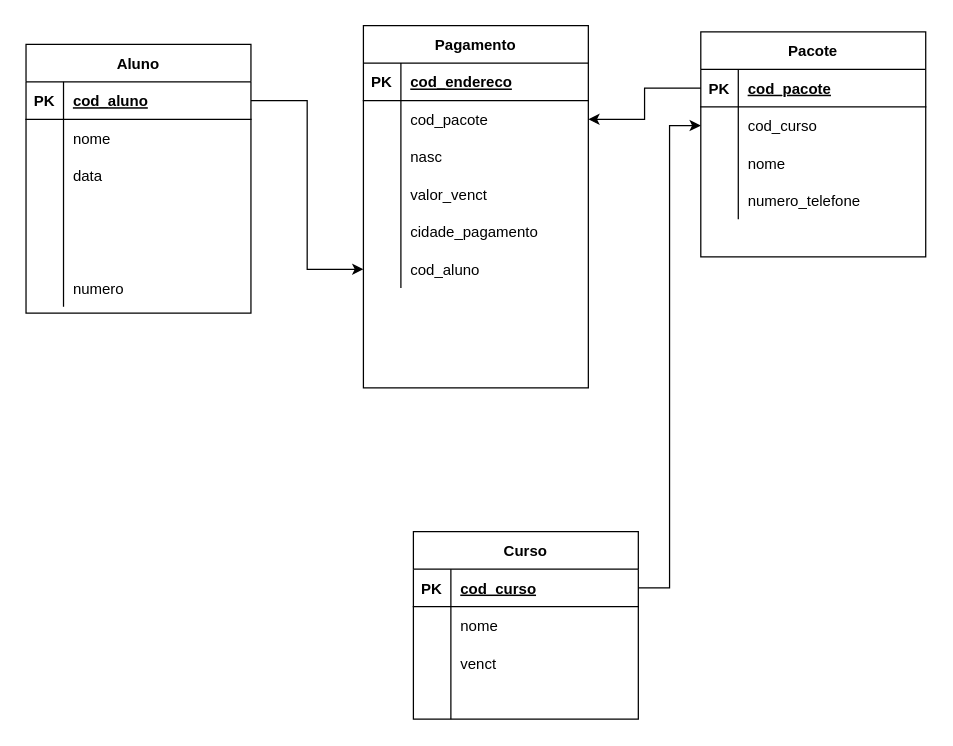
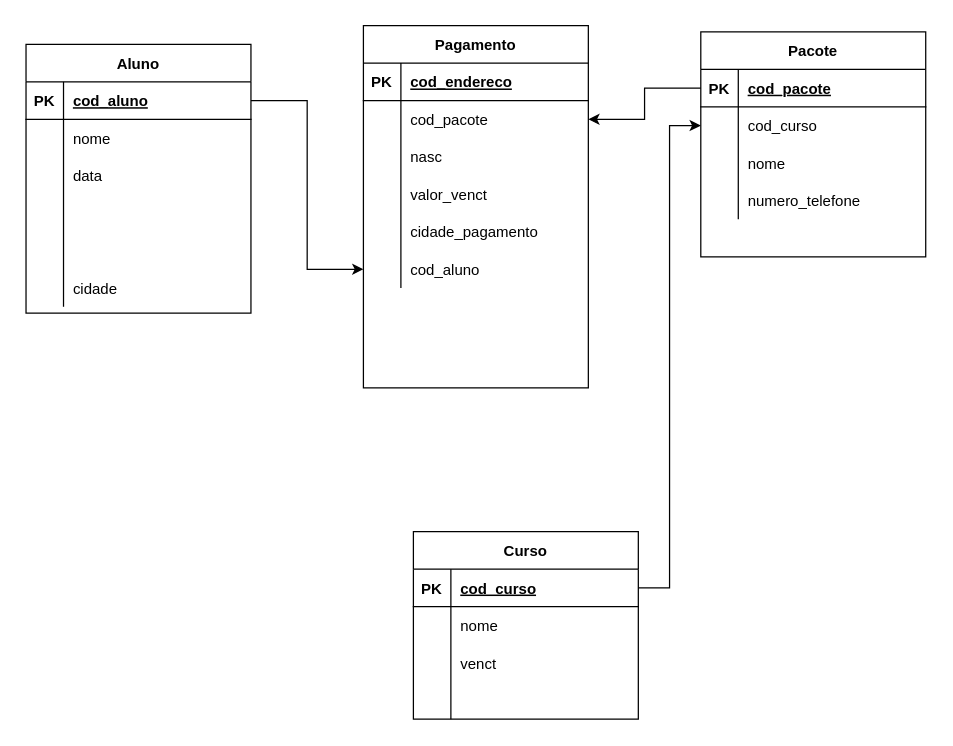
node "numero": label "numero" -> "cidade"
